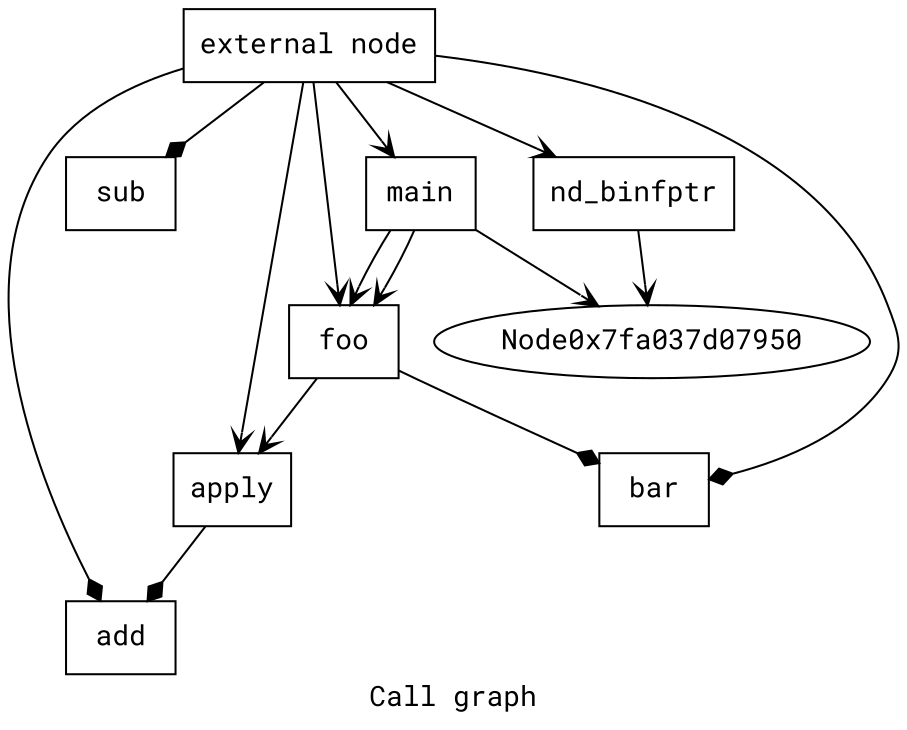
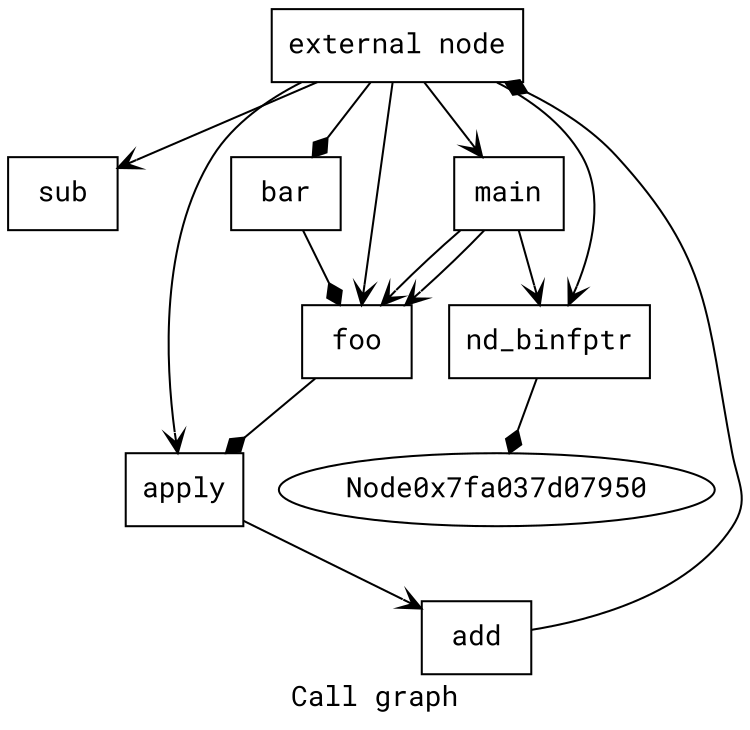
edge "external node" -> "sub": arrowhead diamond -> vee
edge "nd_binfptr" -> "Node0x7fa037d07950": arrowhead vee -> diamond
edge "main" -> "Node0x7fa037d07950": now "main" -> "nd_binfptr"
edge "external node" -> "add": reversed
edge "foo" -> "apply": arrowhead vee -> diamond
edge "foo" -> "bar": reversed
edge "apply" -> "add": arrowhead diamond -> vee
